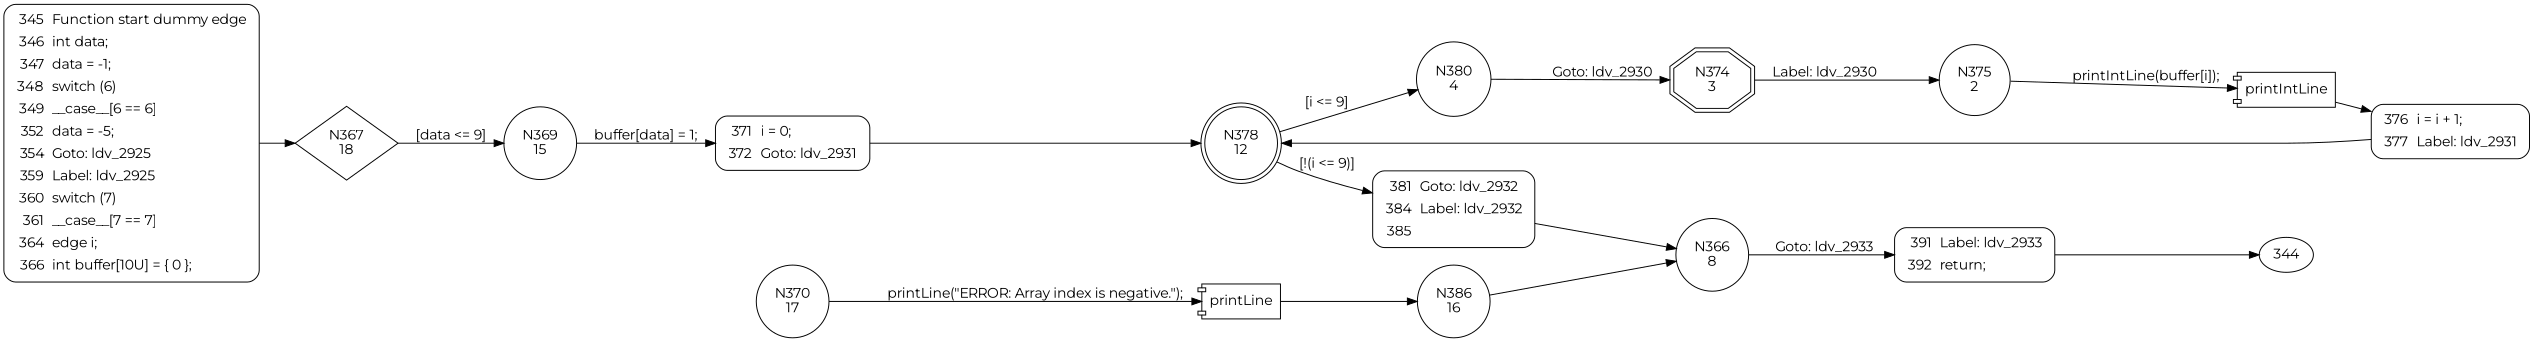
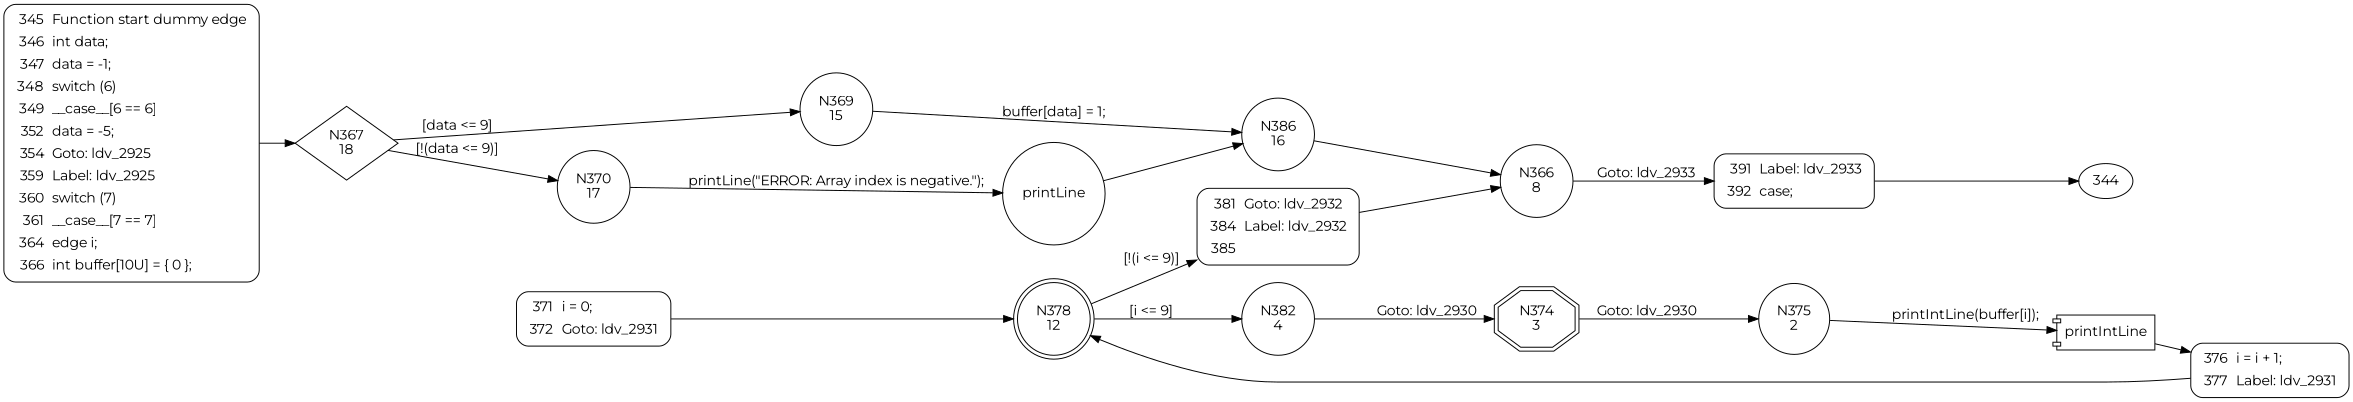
edge "N374 3" -> "N375 2": label "Label: ldv_2930" -> "Goto: ldv_2930"
node "N380 4": label "N380 4" -> "N382 4"
edge "N369 15" -> "371": now "N369 15" -> "N386 16"
edge "N367 18" -> "N370 17": added, label "[!(data <= 9)]"
node "391": text "return;" -> "case;"
node "printLine": shape component -> circle
